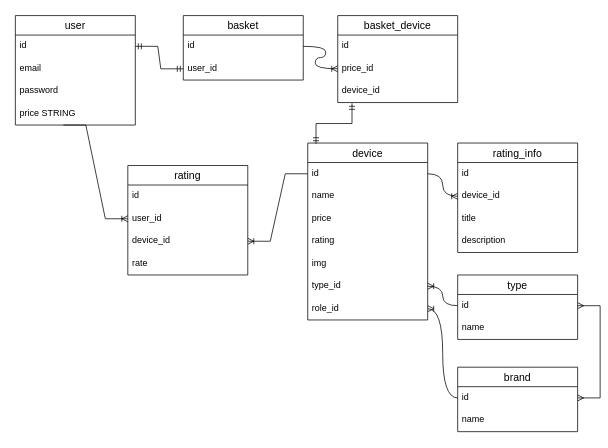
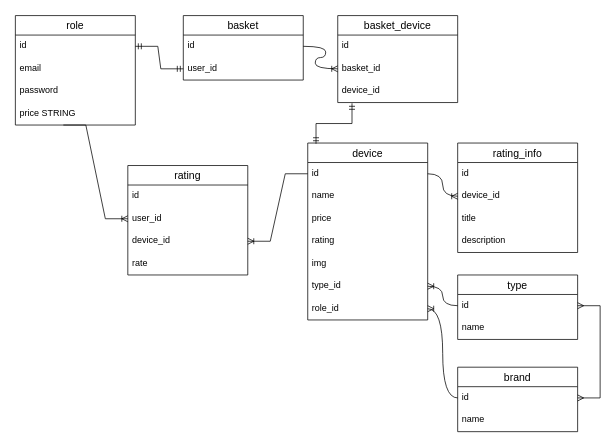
node "user": label "user" -> "role"
node "price_id": label "price_id" -> "basket_id"
